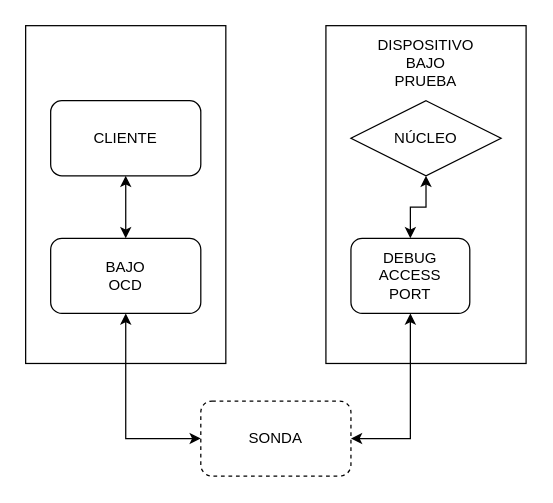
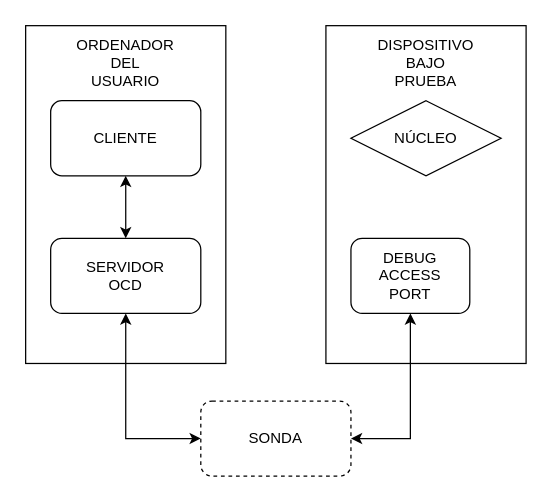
node "ORDENADOR DEL USUARIO": added
edge "NÚCLEO" -- "DEBUG ACCESS PORT": removed
node "BAJO OCD": label "BAJO OCD" -> "SERVIDOR OCD"
